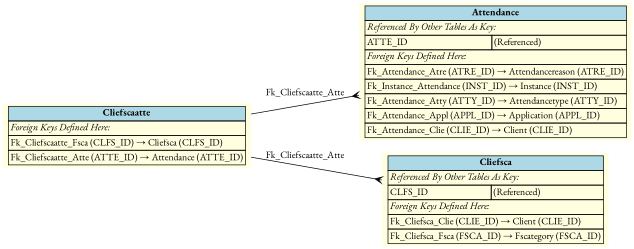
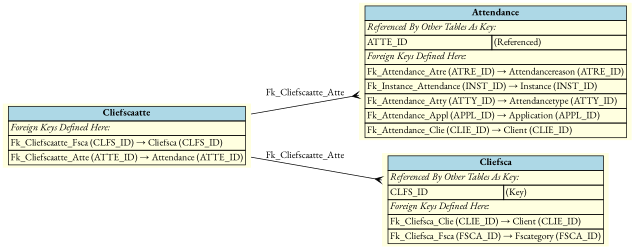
node "Cliefsca": text "(Referenced)" -> "(Key)"
